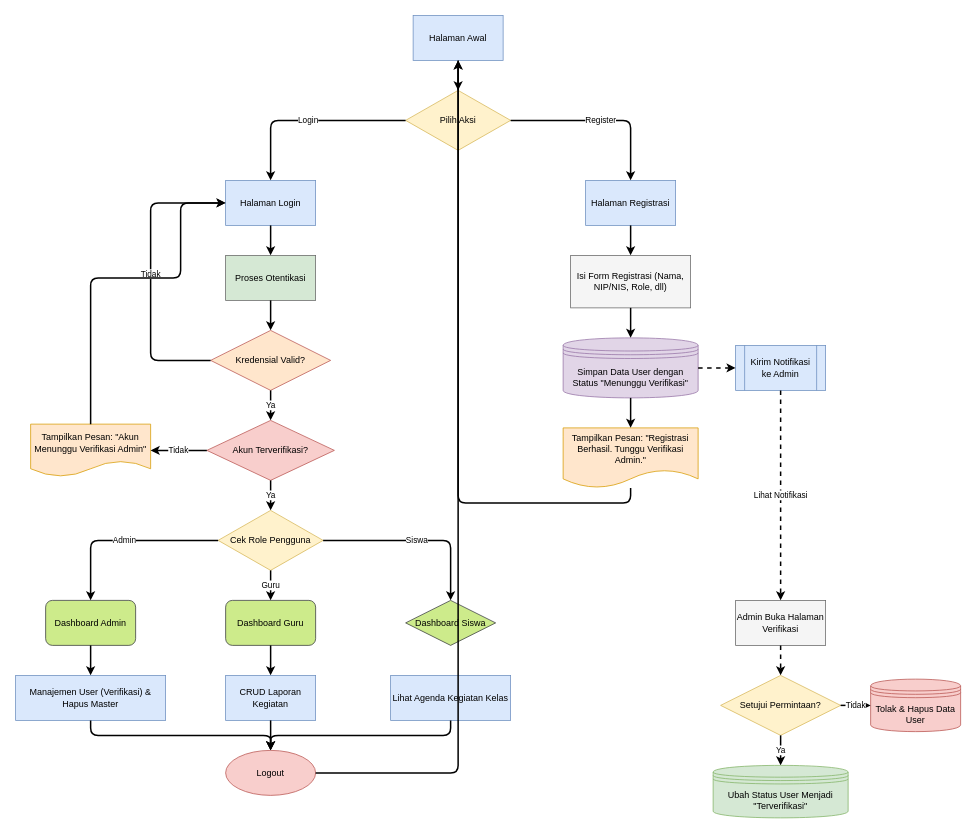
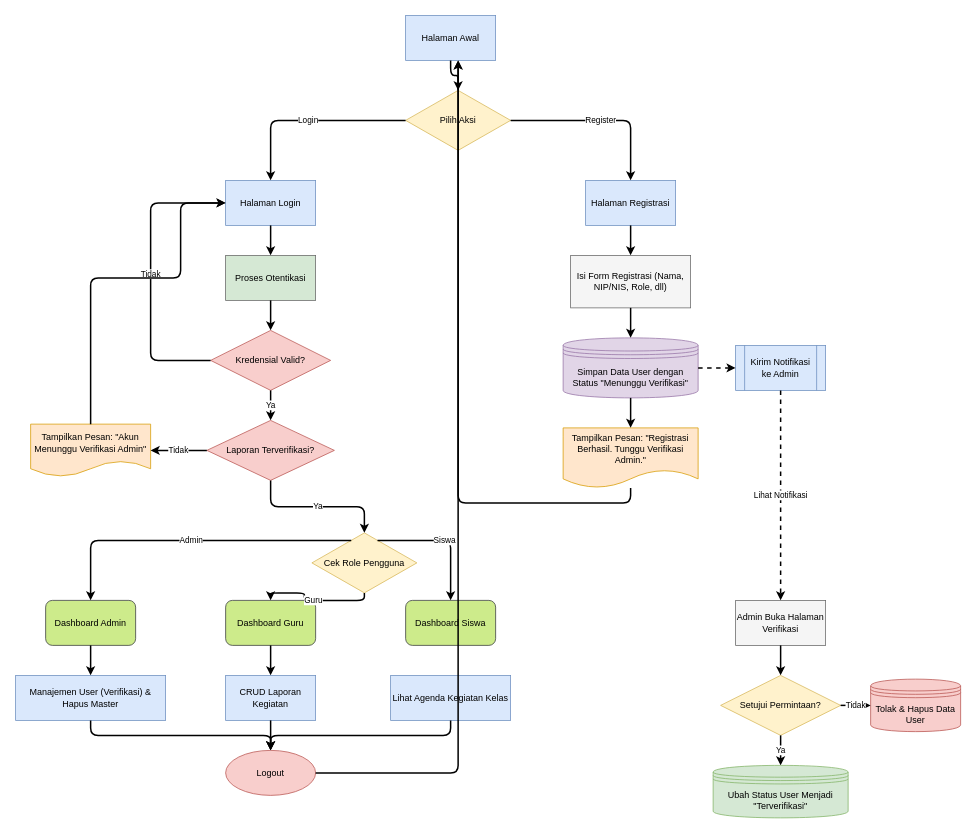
node "Halaman Awal": moved (458, 38) -> (450, 38)
node "Kredensial Valid?": fillcolor #ffe6cc -> #f8cecc
node "Akun Terverifikasi?": label "Akun Terverifikasi?" -> "Laporan Terverifikasi?"
node "Cek Role Pengguna": moved (270, 540) -> (364, 563)
node "Dashboard Siswa": shape diamond -> rounded rectangle
edge "Admin Buka Halaman Verifikasi" -> "Setujui Permintaan?": style dashed -> solid
